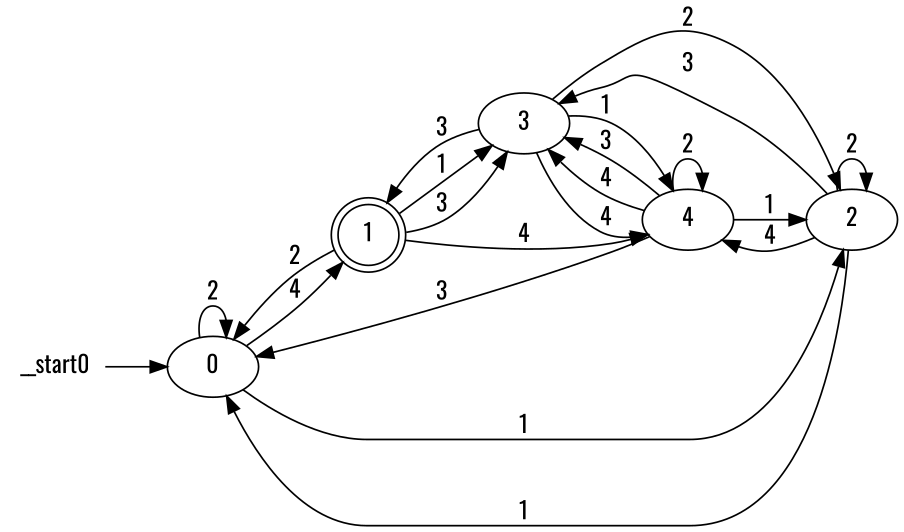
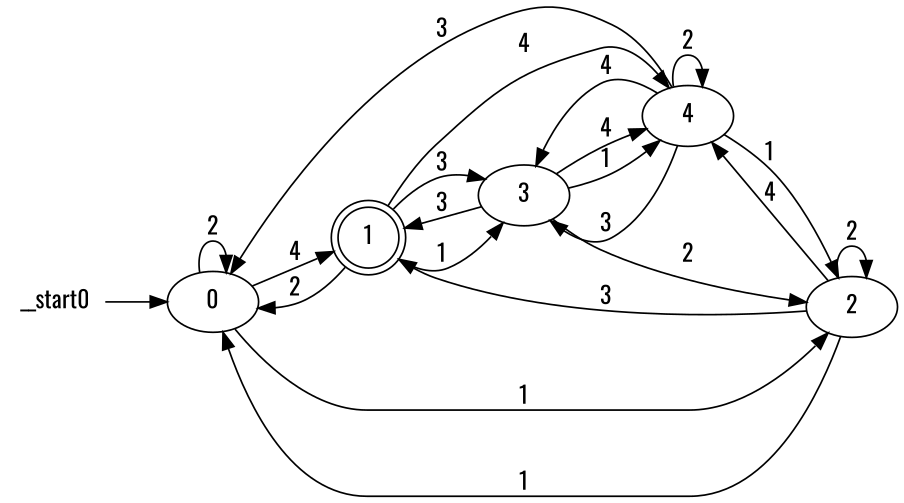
edge "2" -> "3": now "2" -> "1"
